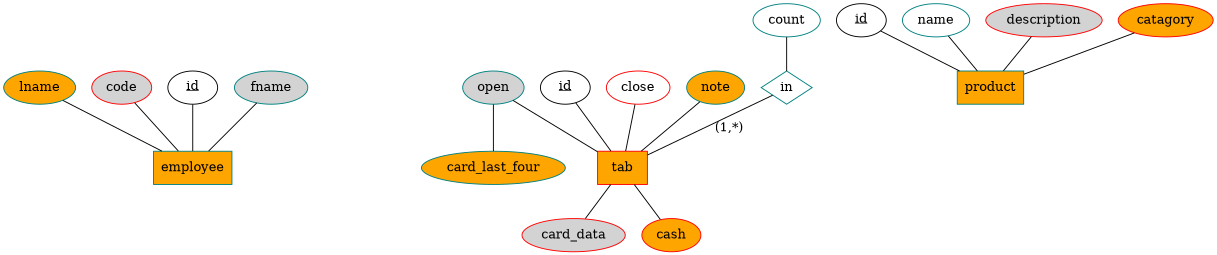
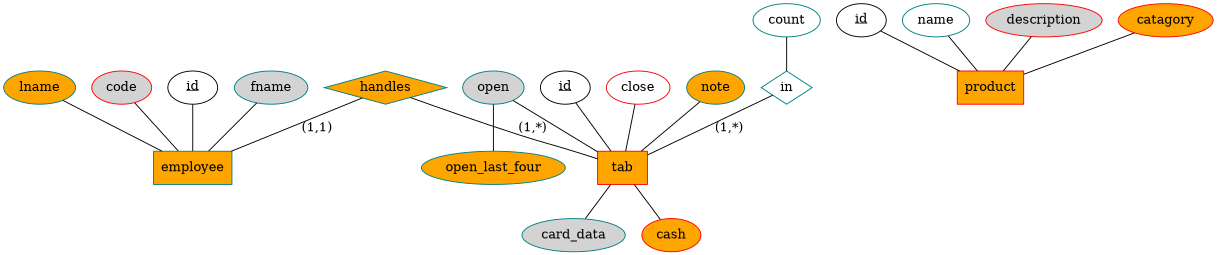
node "handles": added
node "product": color teal -> red
node "card_last_four": label "card_last_four" -> "open_last_four"
node "card_data": color red -> teal
